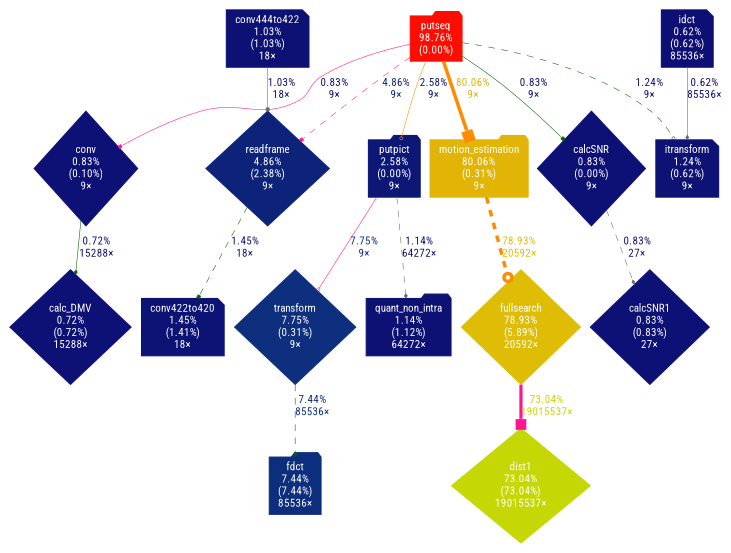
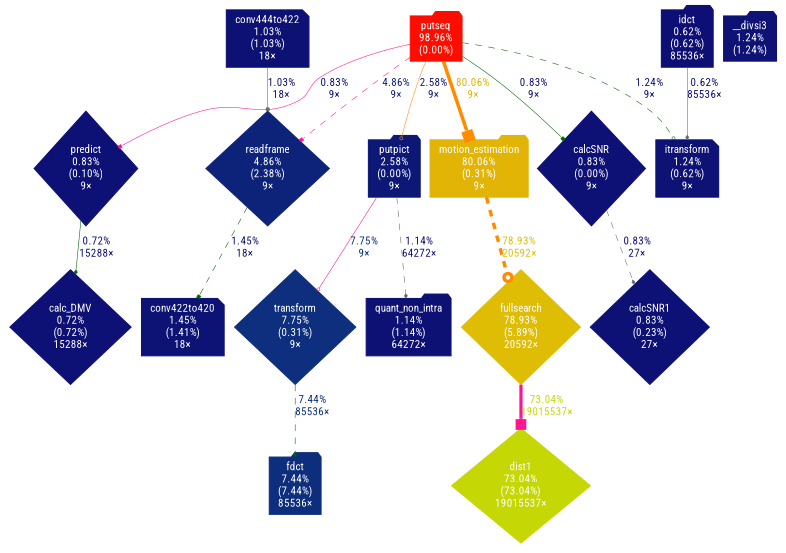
node "putseq 98.76% (0.00%)": label "putseq 98.76% (0.00%)" -> "putseq 98.96% (0.00%)"
node "idct 0.62% (0.62%) 85536×": shape note -> folder
node "__divsi3 1.24% (1.24%)": added
node "conv 0.83% (0.10%) 9×": label "conv 0.83% (0.10%) 9×" -> "predict 0.83% (0.10%) 9×"
node "quant_non_intra 1.14% (1.12%) 64272×": label "quant_non_intra 1.14% (1.12%) 64272×" -> "quant_non_intra 1.14% (1.14%) 64272×"
node "calcSNR1 0.83% (0.83%) 27×": label "calcSNR1 0.83% (0.83%) 27×" -> "calcSNR1 0.83% (0.23%) 27×"
